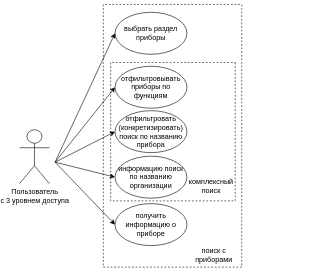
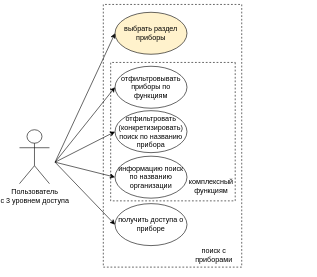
node "выбрать раздел приборы": fillcolor #ffffff -> #fff2cc
node "комплексный поиск": label "комплексный поиск" -> "комплексный функциям"
node "получить информацию о приборе": label "получить информацию о приборе" -> "получить доступа о приборе"
